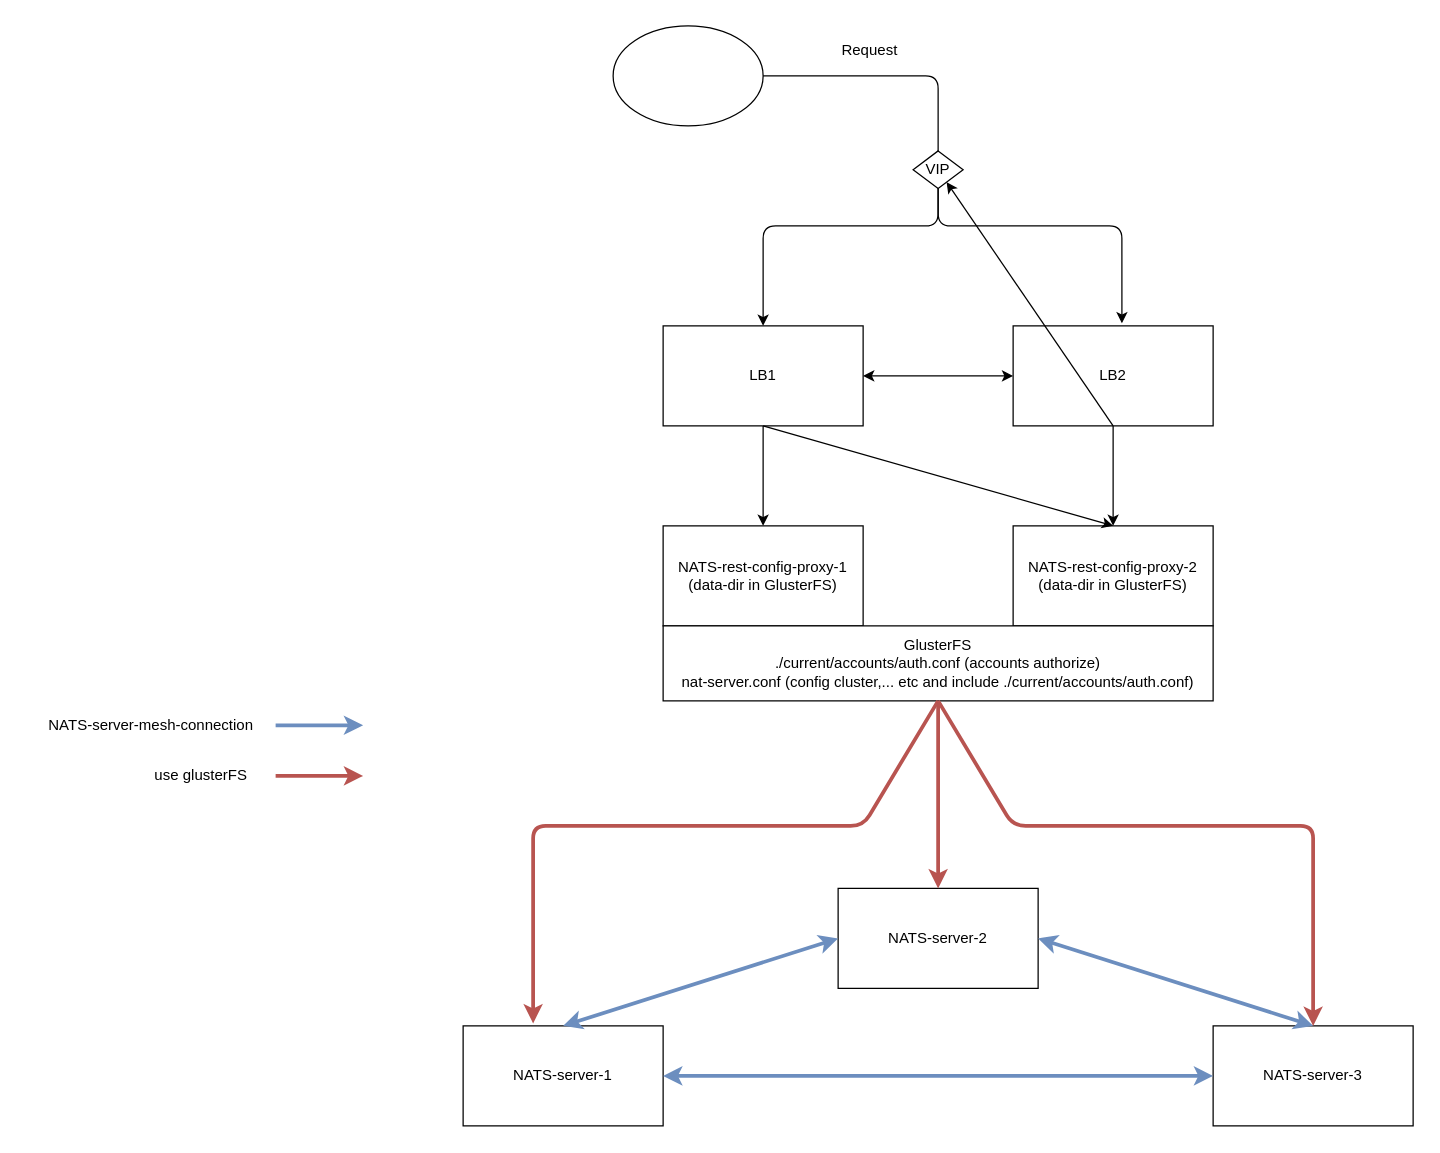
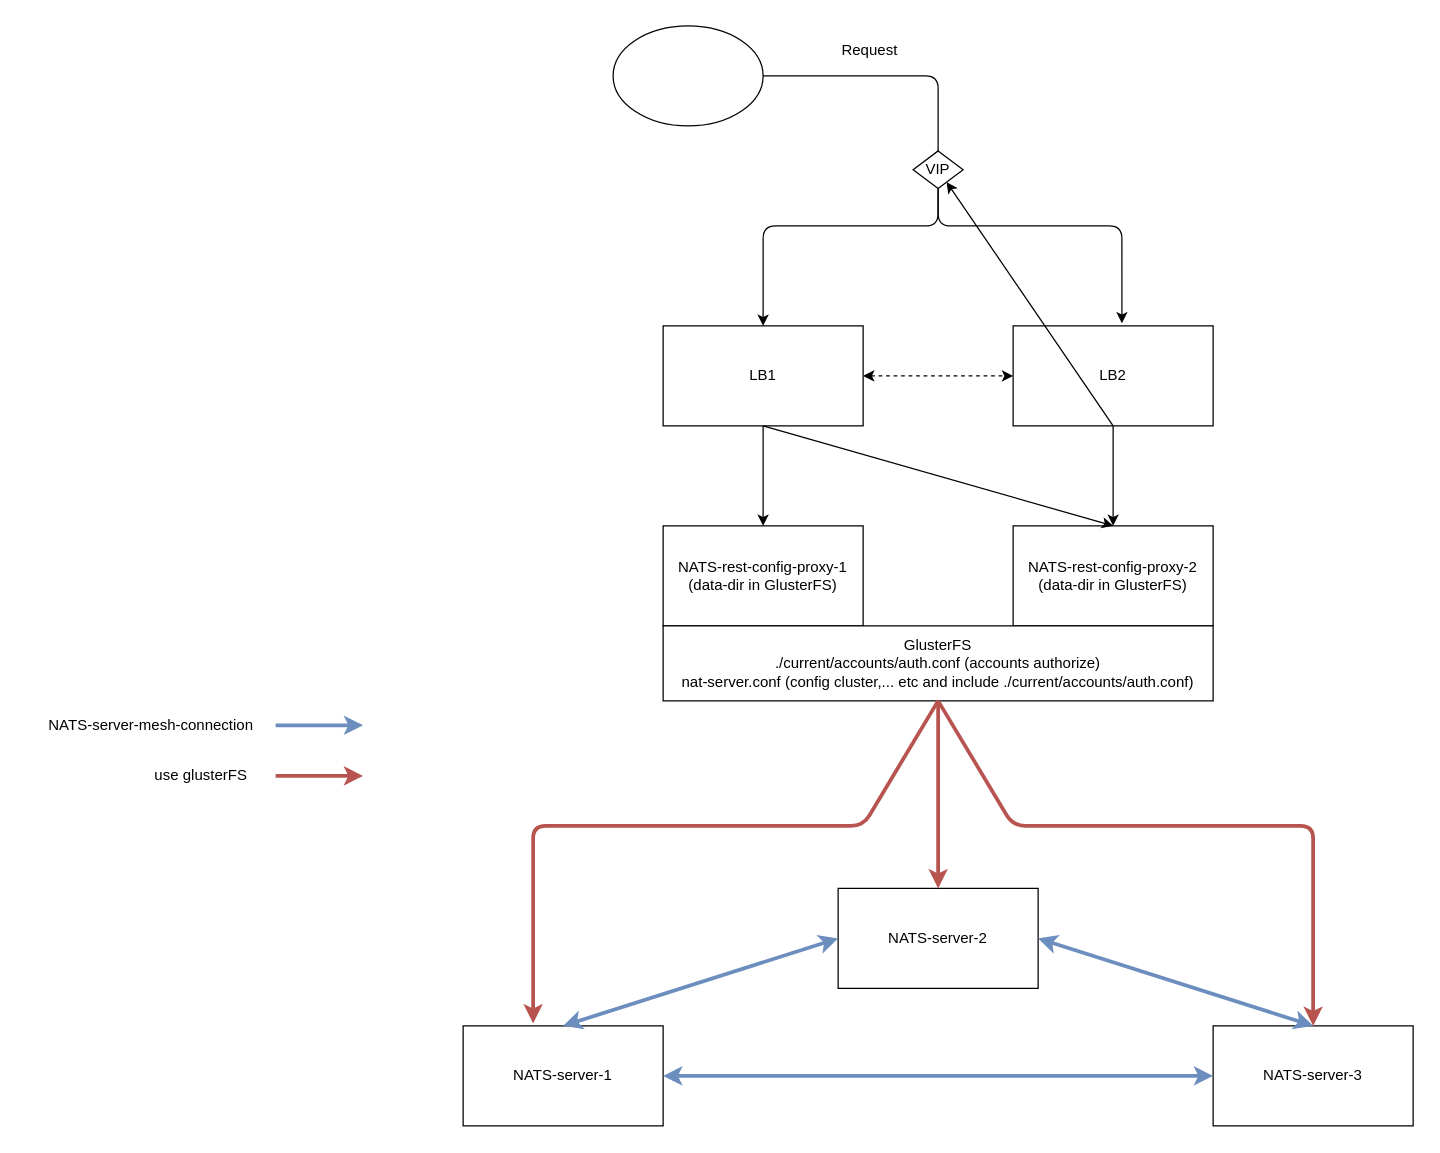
edge "LB1" -- "LB2": style solid -> dashed
